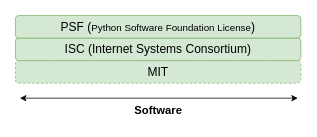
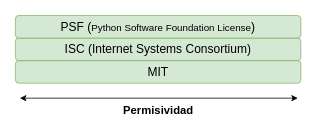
node "MIT": style dashed -> solid
node "Software": label "Software" -> "Permisividad"
